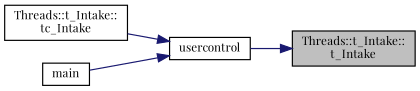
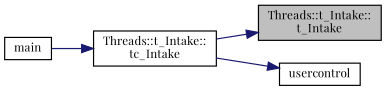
edge "usercontrol" -> "Threads::t_Intake:: t_Intake": now "Threads::t_Intake:: tc_Intake" -> "Threads::t_Intake:: t_Intake"
edge "main" -> "usercontrol": now "main" -> "Threads::t_Intake:: tc_Intake"
